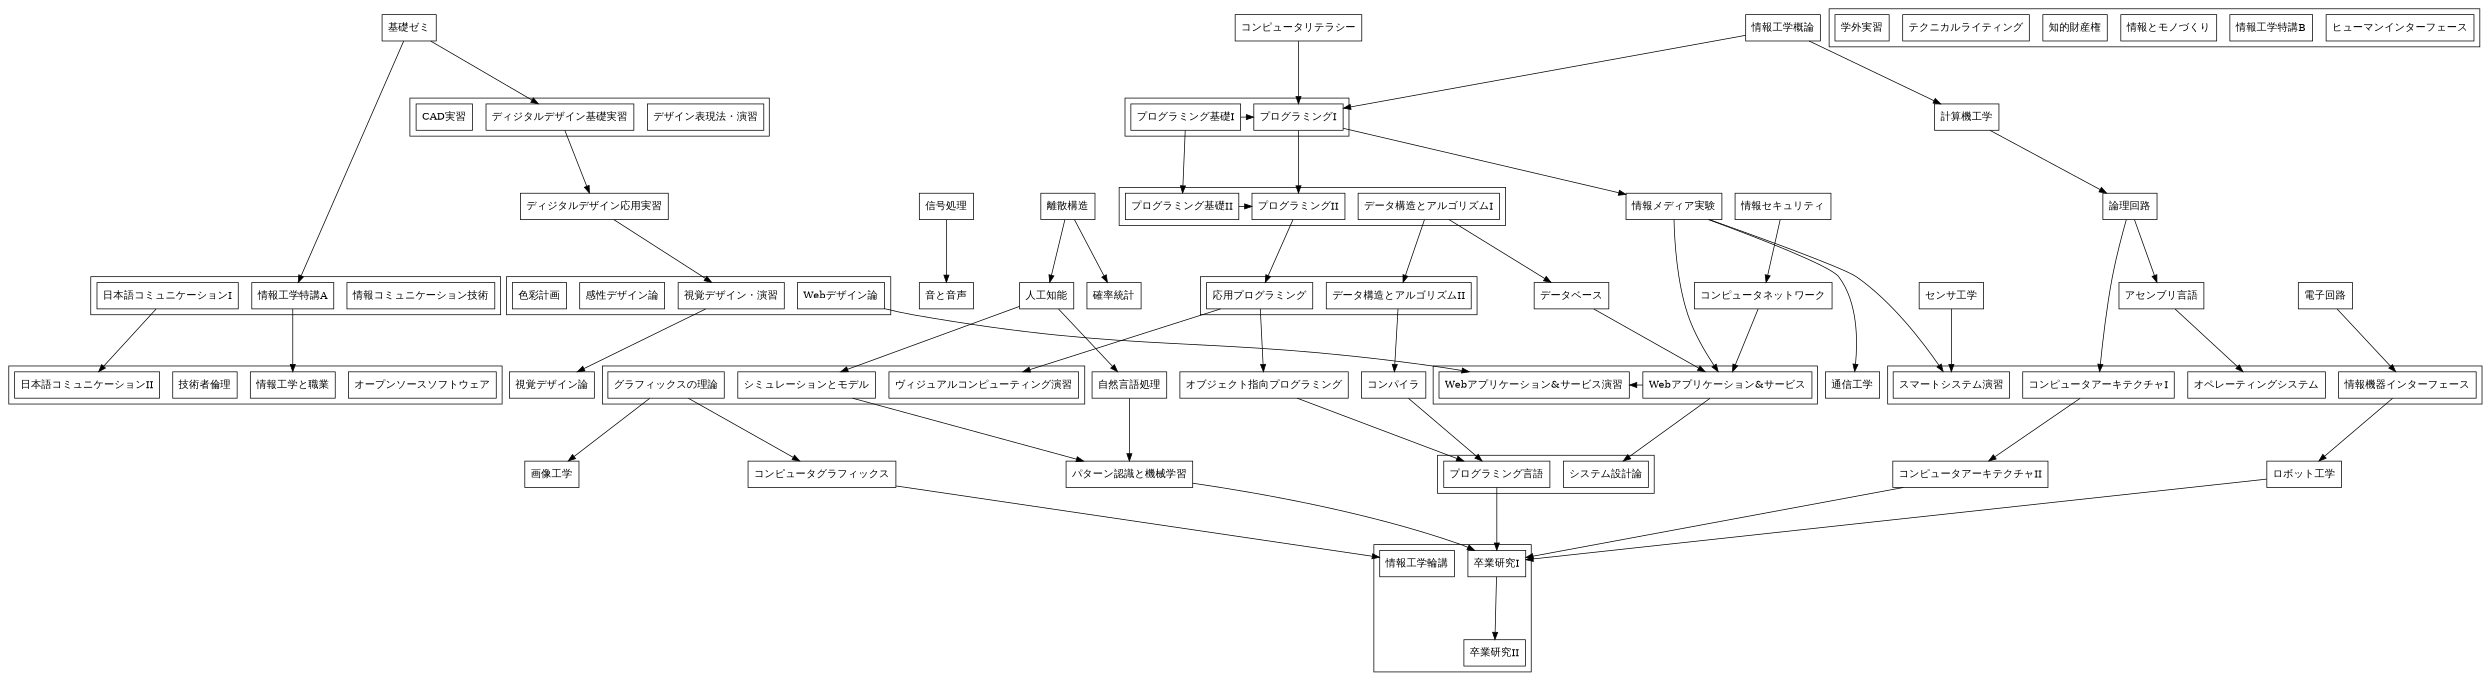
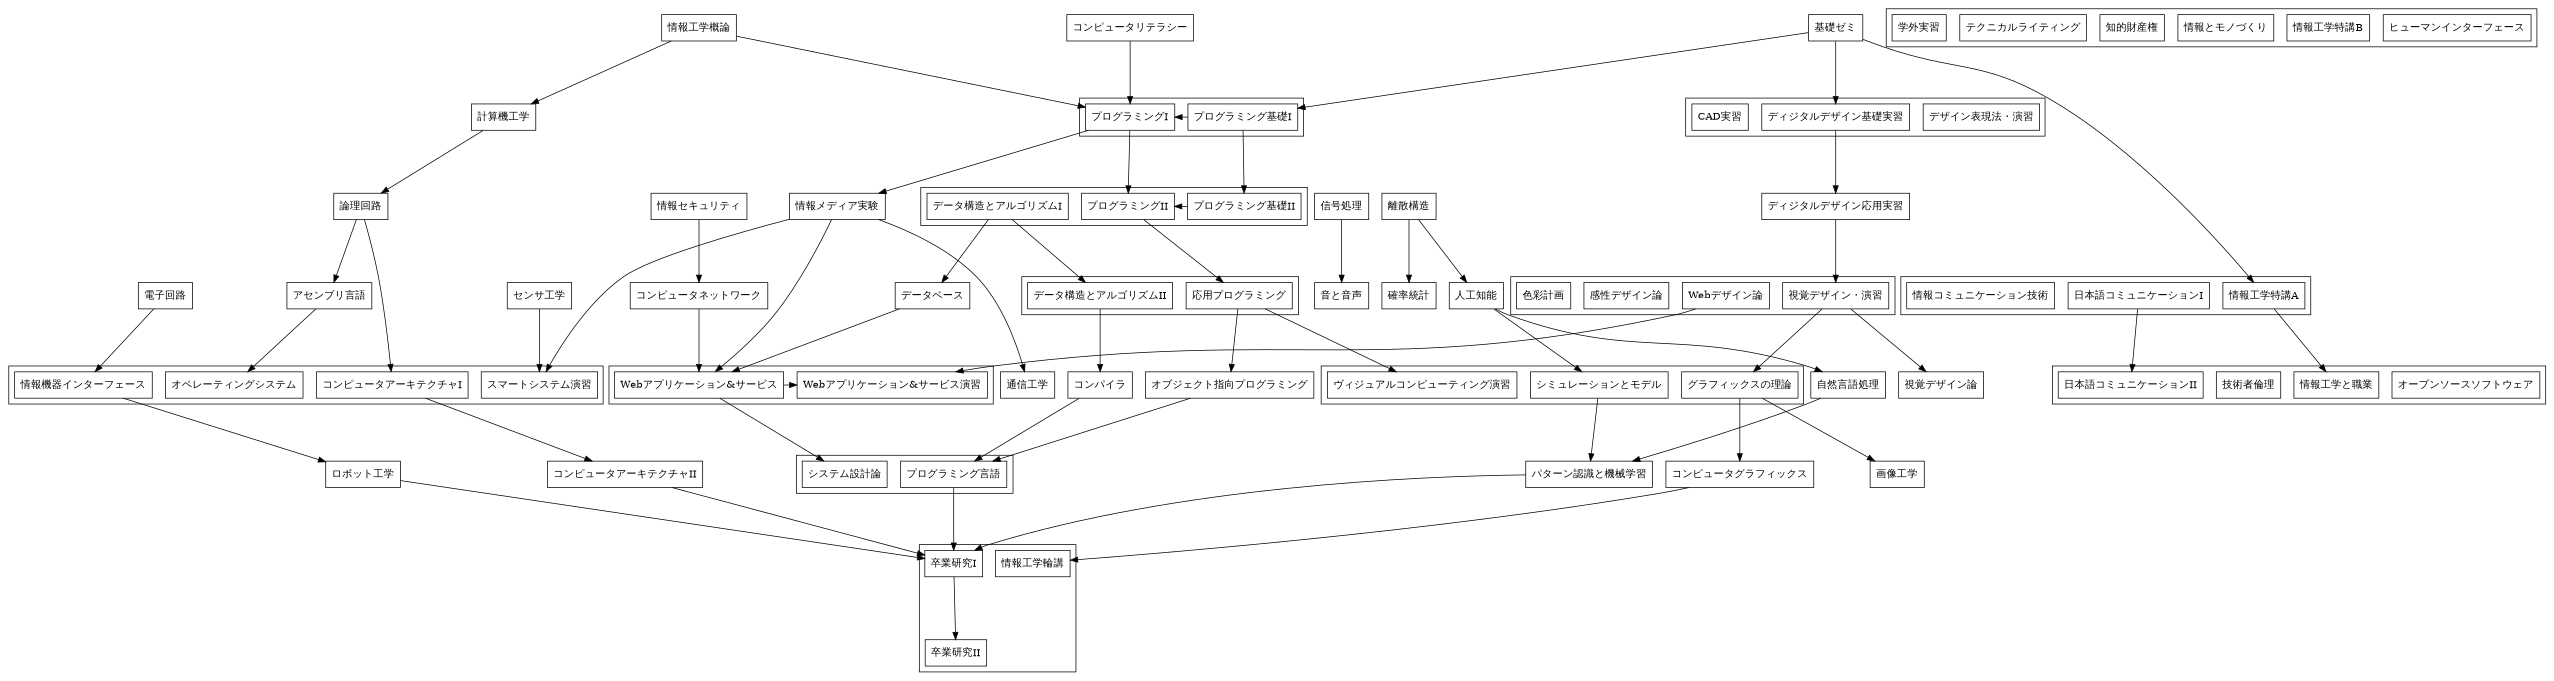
edge "基礎ゼミ" -> "プログラミング基礎I": added
edge "視覚デザイン・演習" -> "グラフィックスの理論": added
